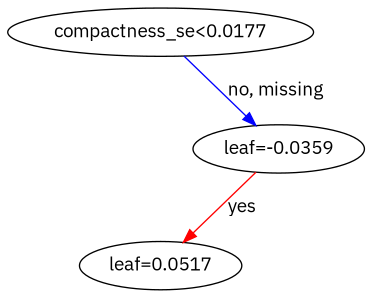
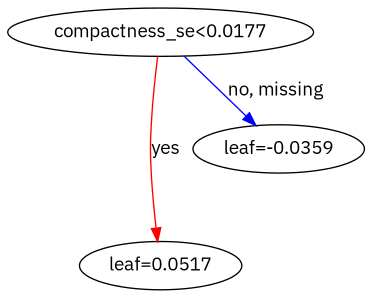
edge "leaf=-0.0359" -> "leaf=0.0517": now "compactness_se<0.0177" -> "leaf=0.0517"
